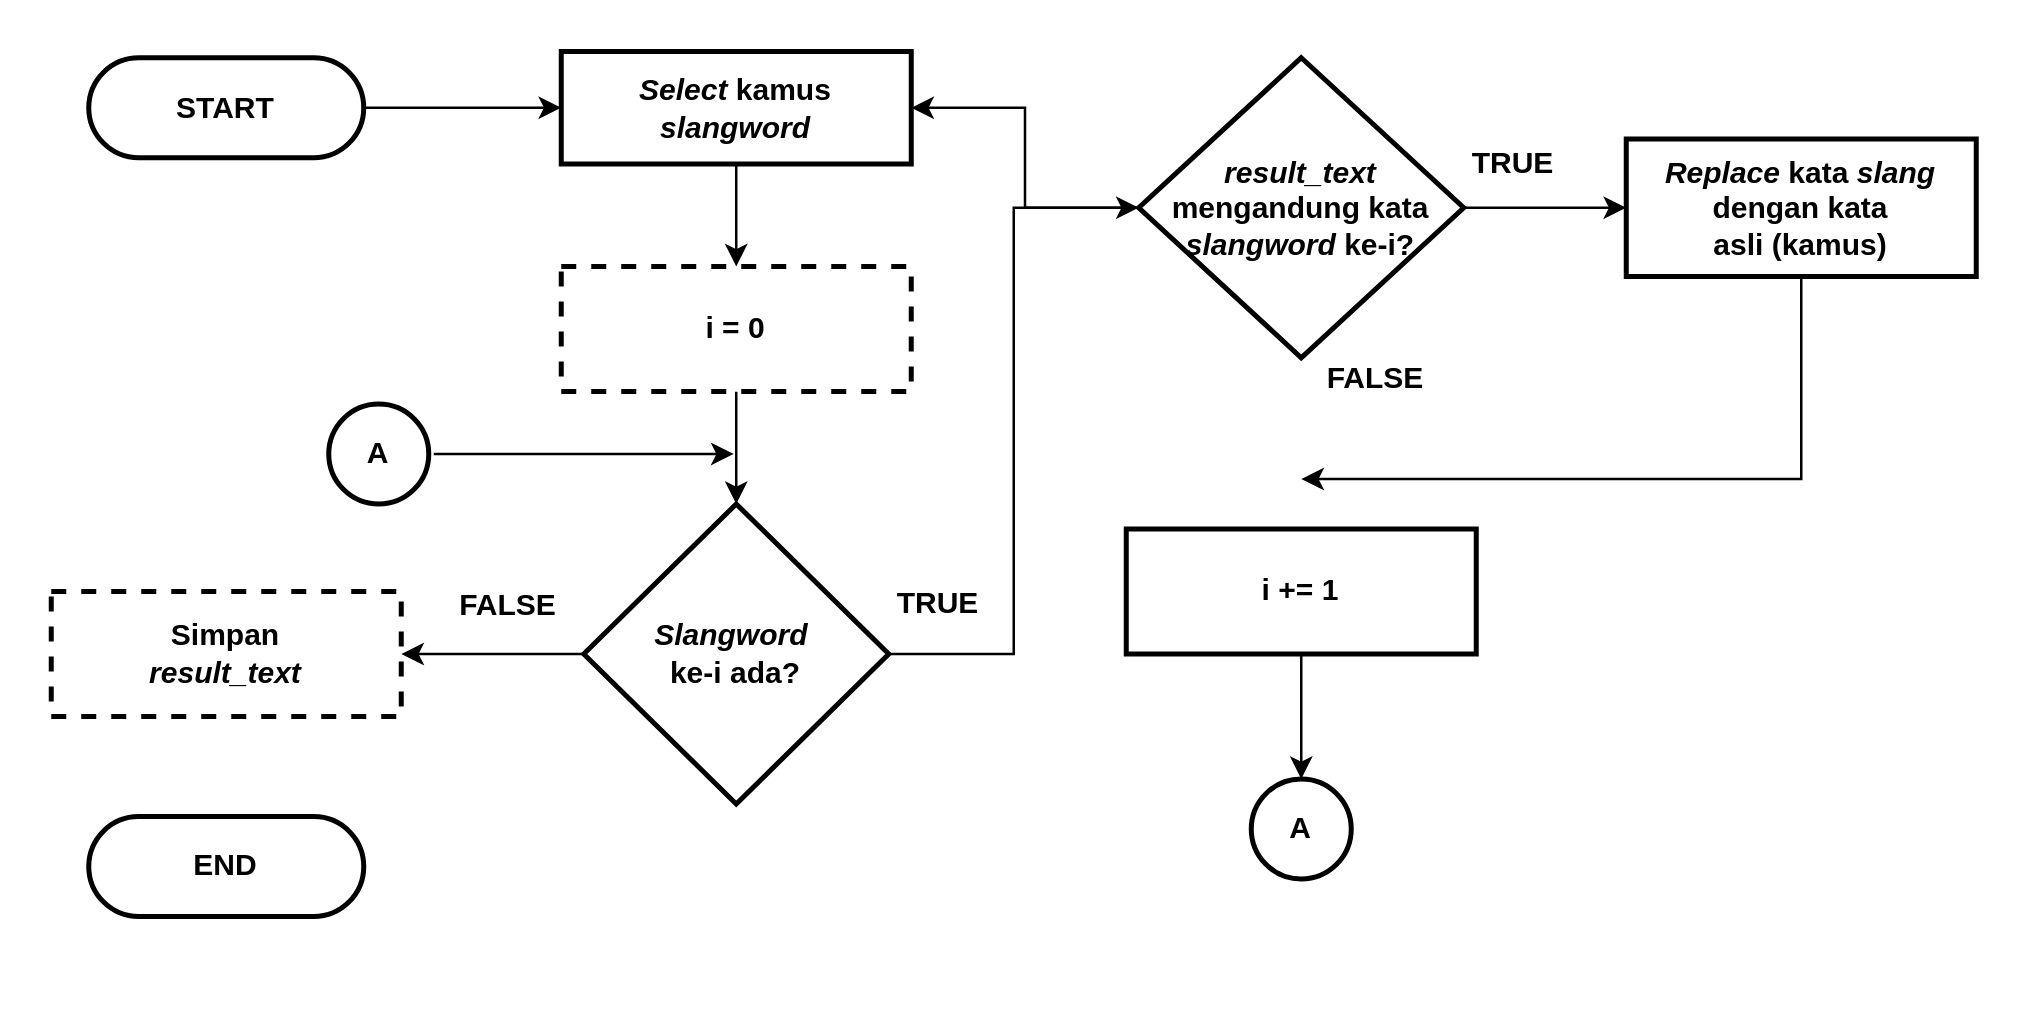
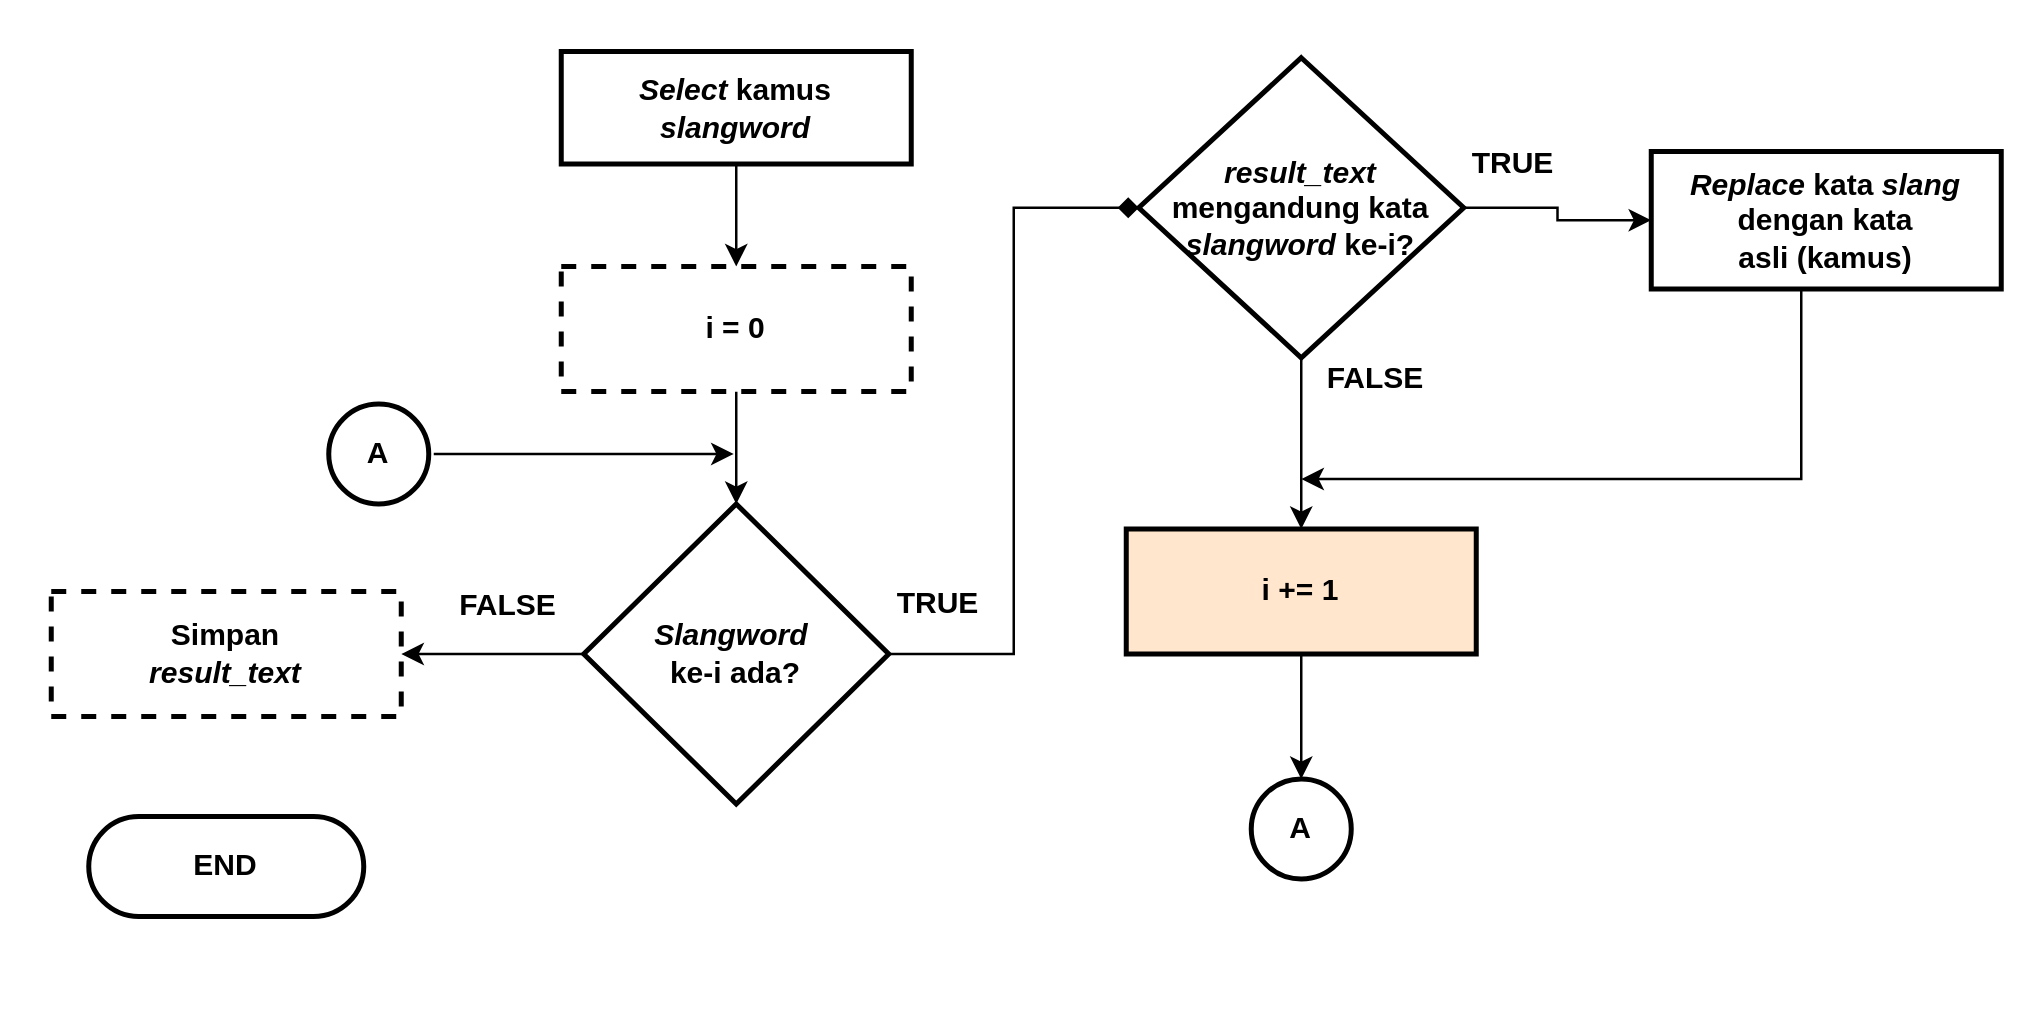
node "START": removed
edge "START" -> "Select kamus slangword": removed
edge "result_text mengandung kata slangword ke-i?" -> "Select kamus slangword": now "result_text mengandung kata slangword ke-i?" -> "i += 1"
edge "Slangword ke-i ada?" -> "result_text mengandung kata slangword ke-i?": arrowhead classic -> diamond
node "Replace kata slang dengan kata asli (kamus)": moved (1801, 208) -> (1826, 220)
node "i += 1": fillcolor #ffffff -> #ffe6cc
